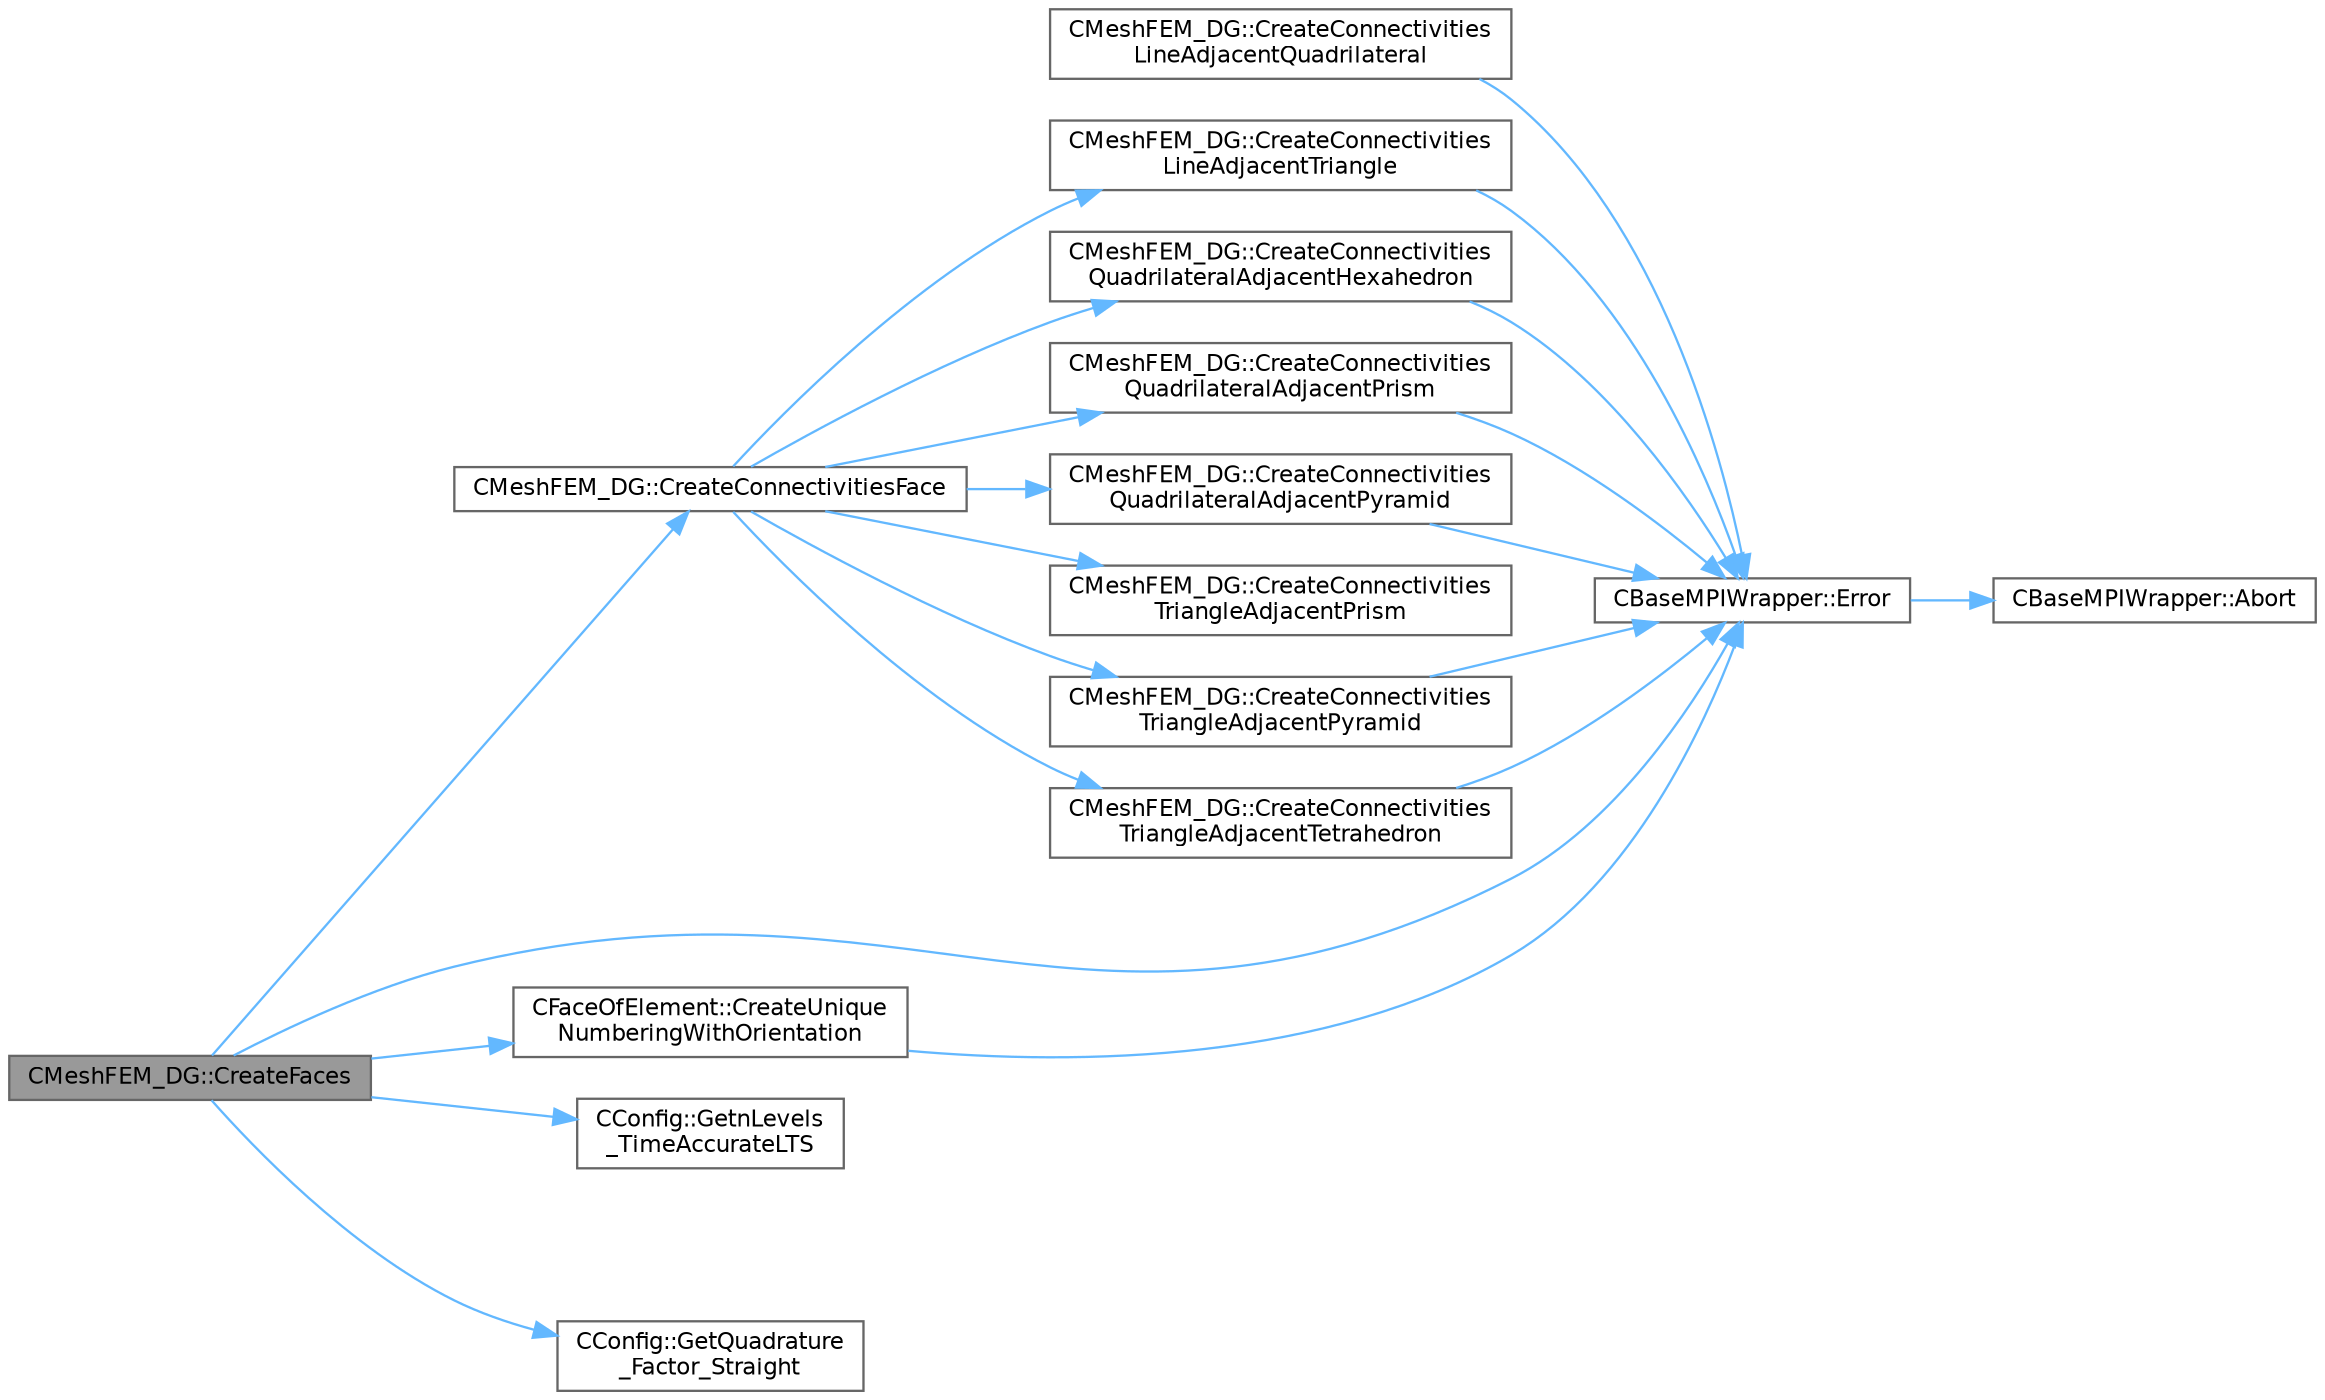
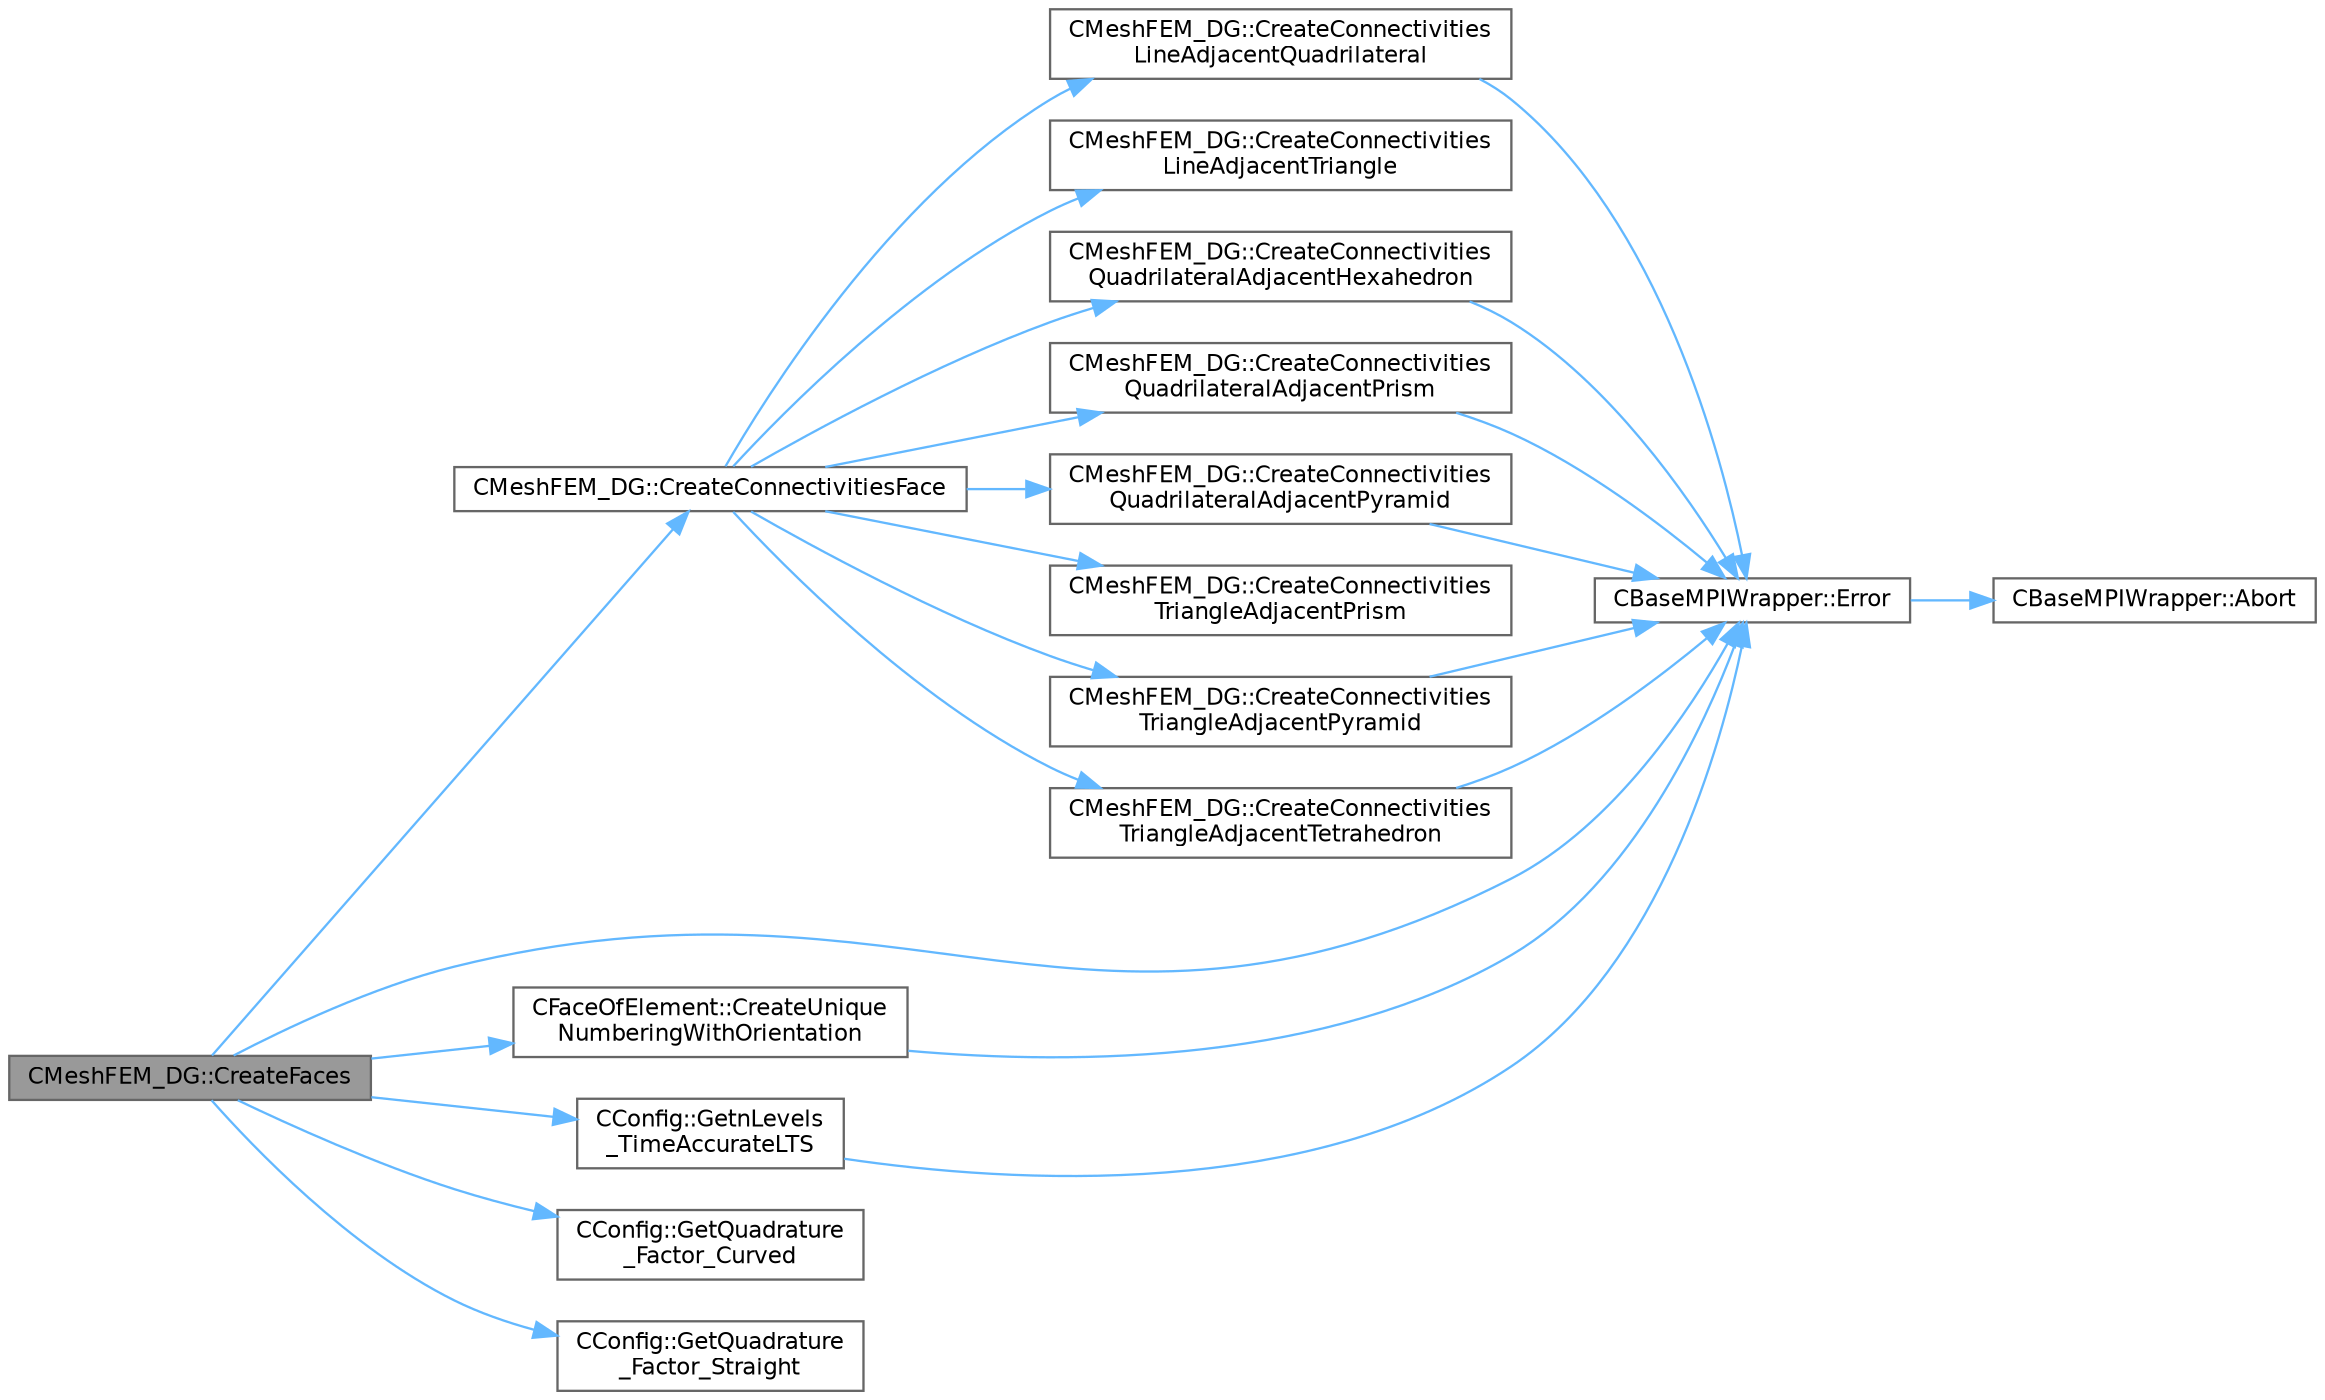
edge "CMeshFEM_DG::CreateConnectivitiesFace" -> "CMeshFEM_DG::CreateConnectivities LineAdjacentQuadrilateral": added
edge "CMeshFEM_DG::CreateConnectivities LineAdjacentTriangle" -> "CBaseMPIWrapper::Error": now "CConfig::GetnLevels _TimeAccurateLTS" -> "CBaseMPIWrapper::Error"
node "CConfig::GetQuadrature _Factor_Curved": added
